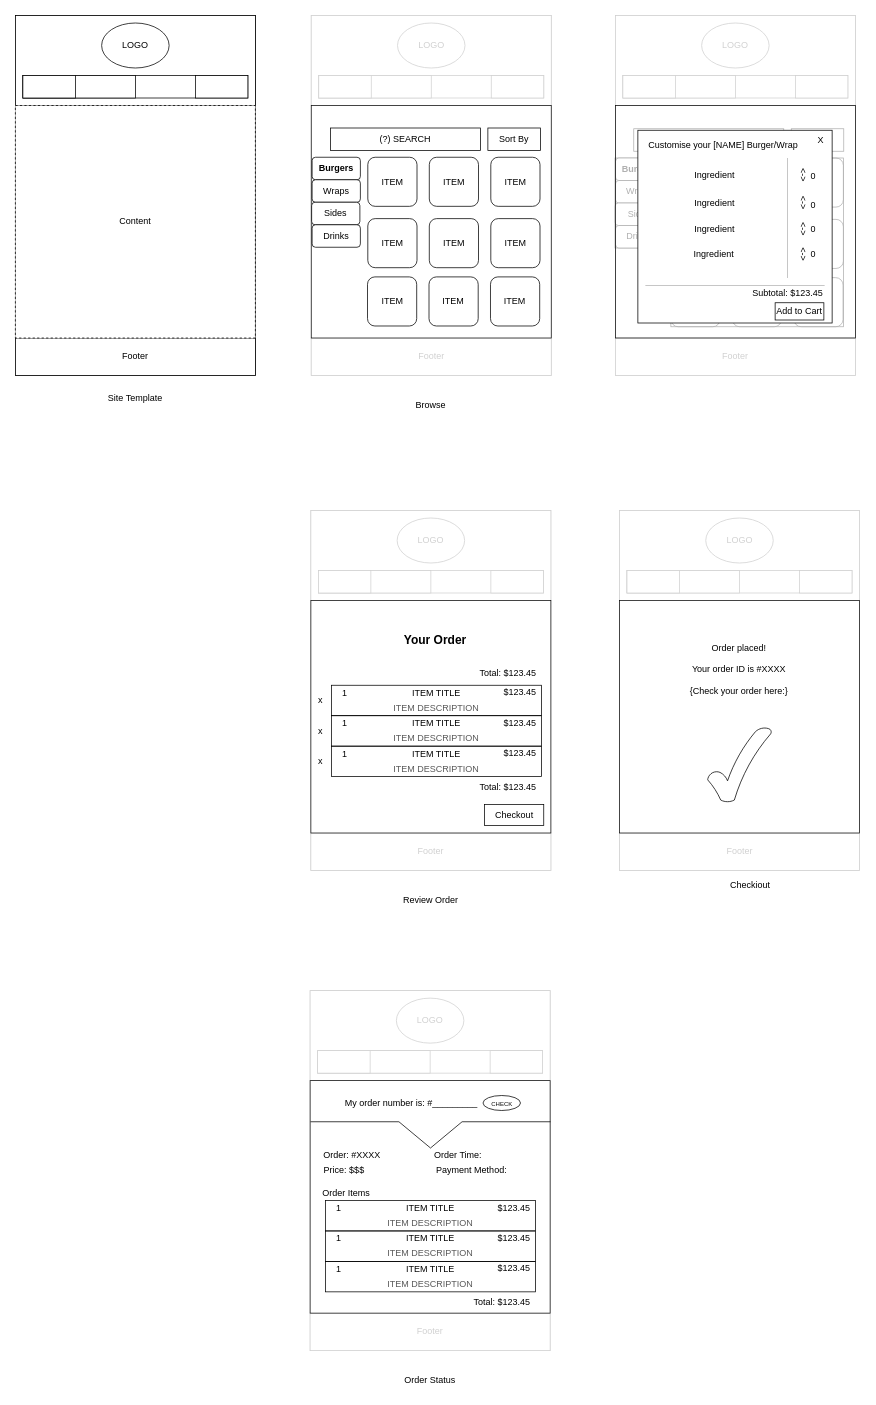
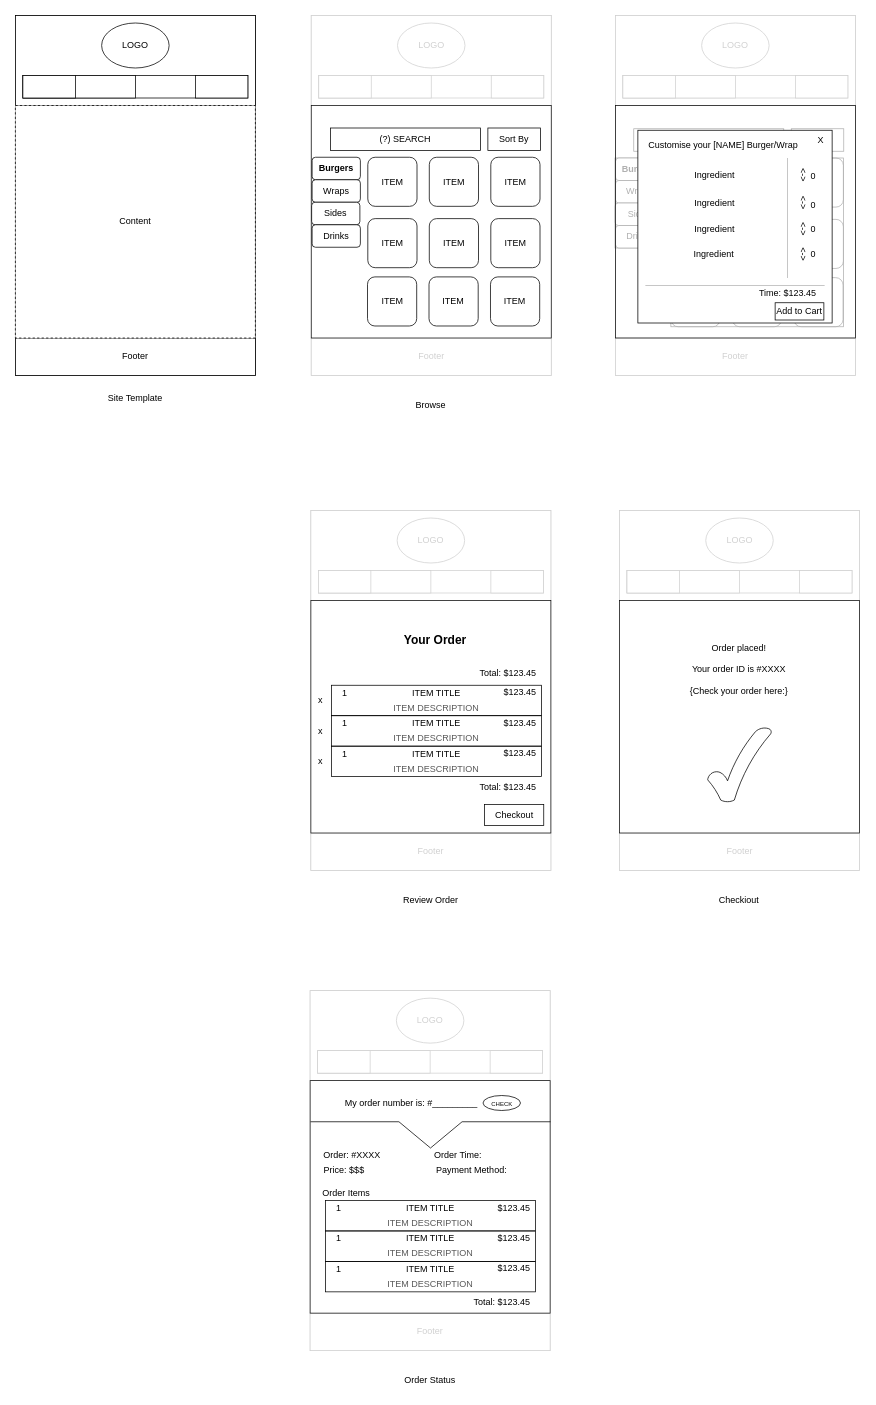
node "Subtotal: $123.45": label "Subtotal: $123.45" -> "Time: $123.45"
node "Checkiout": moved (750, 885) -> (739, 900)
